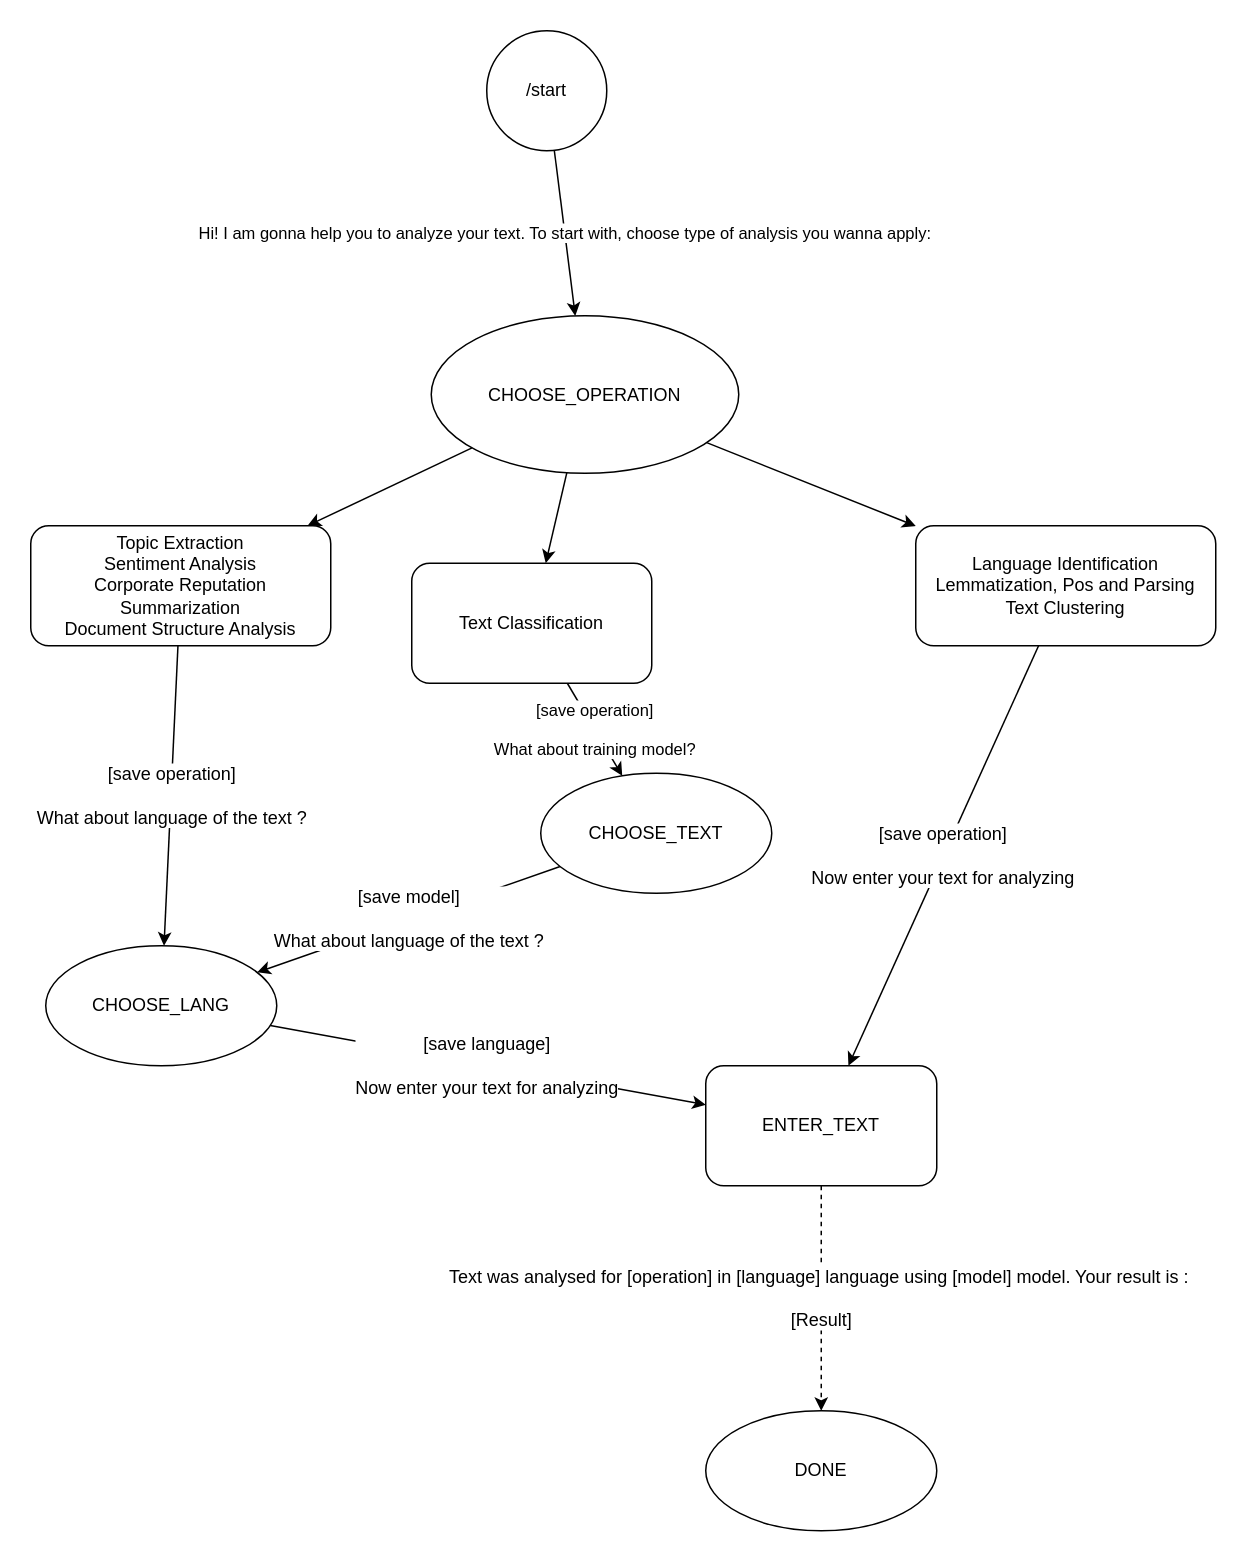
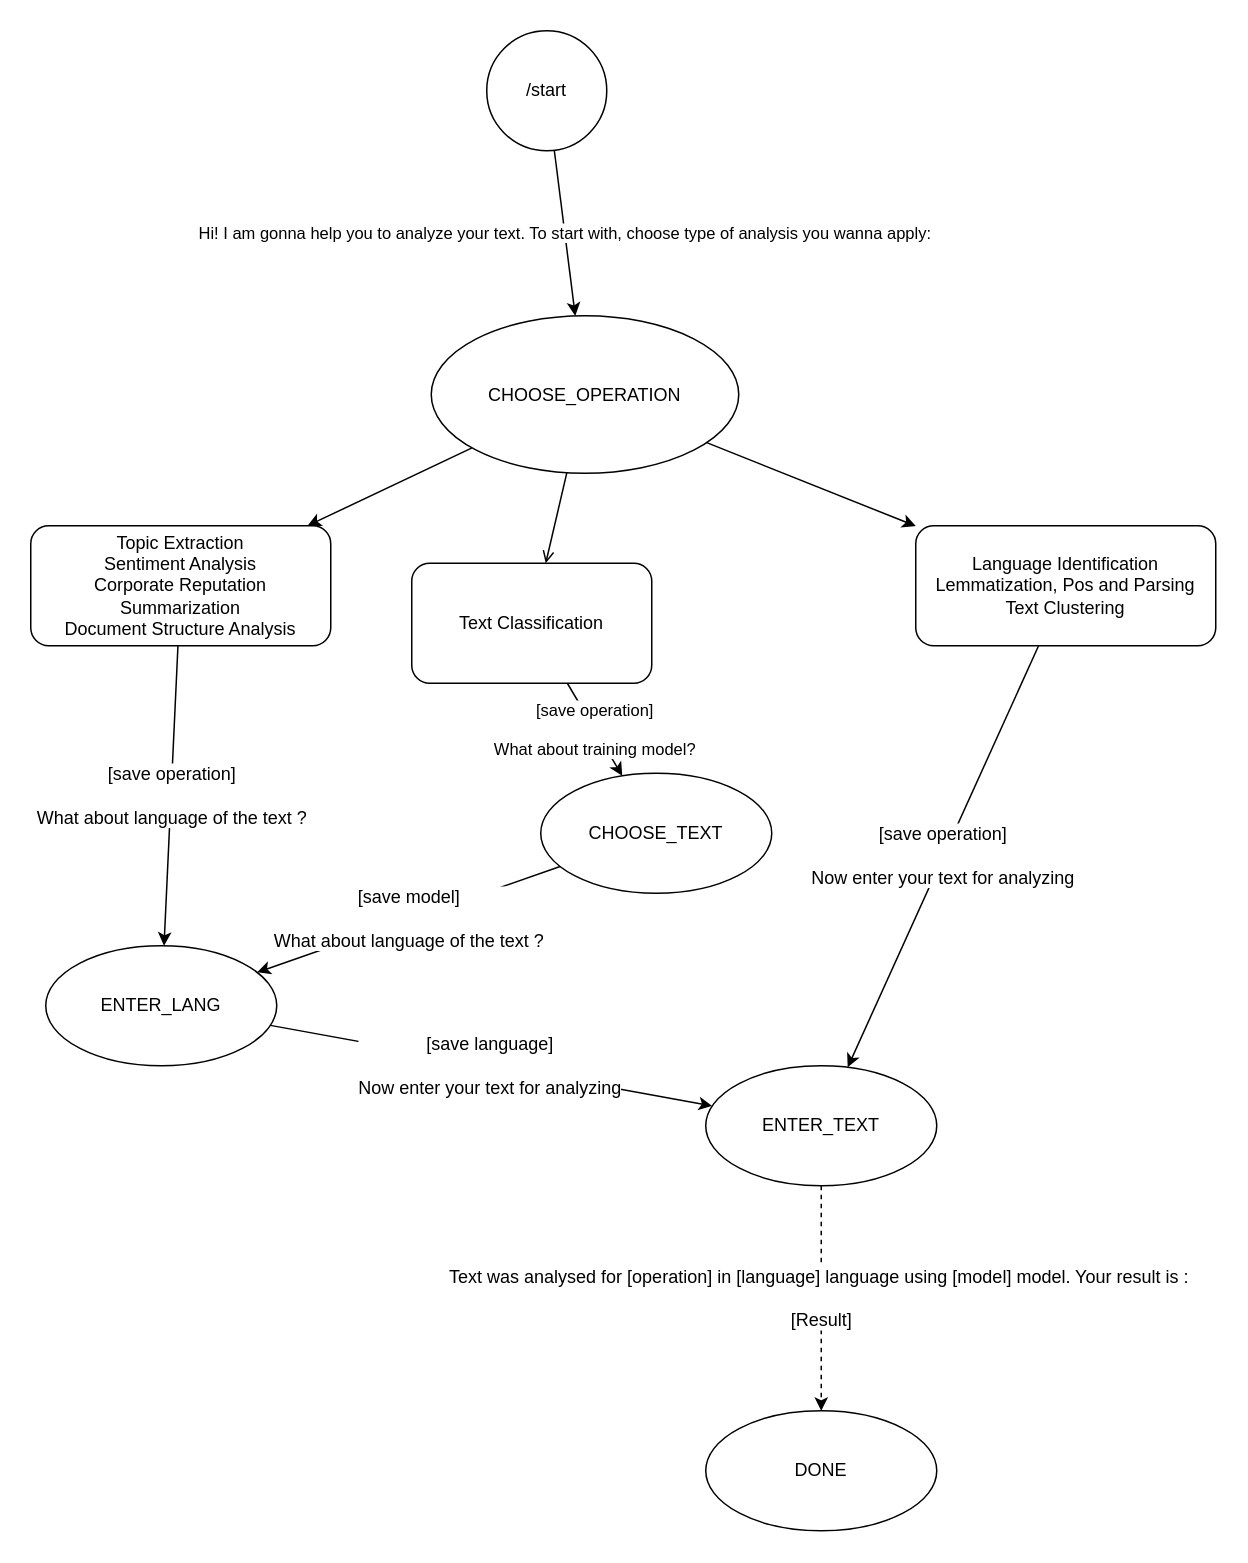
edge "CHOOSE_OPERATION" -> "Text Classification": arrowhead classic -> open
node "CHOOSE_LANG": label "CHOOSE_LANG" -> "ENTER_LANG"
node "ENTER_TEXT": shape rounded rectangle -> ellipse
